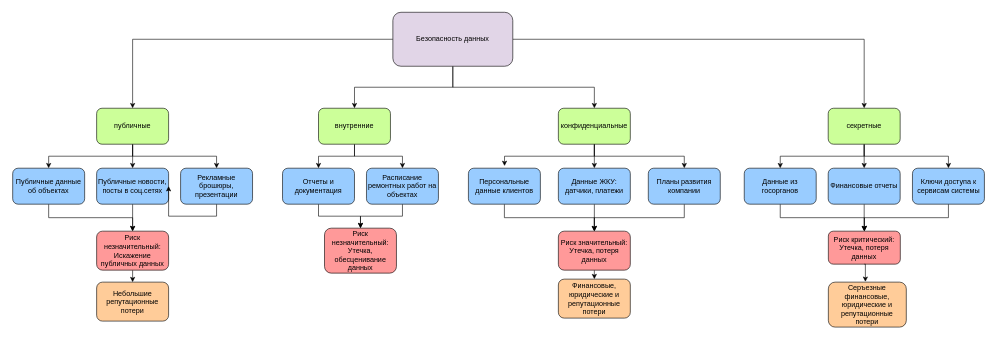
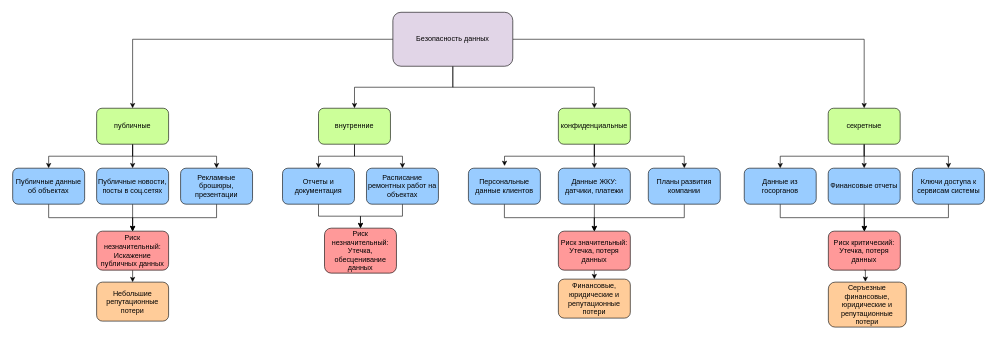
edge "Рекламные брошюры, презентации" -> "Публичные новости, посты в соц.сетях": now "Рекламные брошюры, презентации" -> "Риск незначительный: Искажение публичных данных"
node "Риск критический: Утечка, потеря данных": size 72x33 -> 72x39
